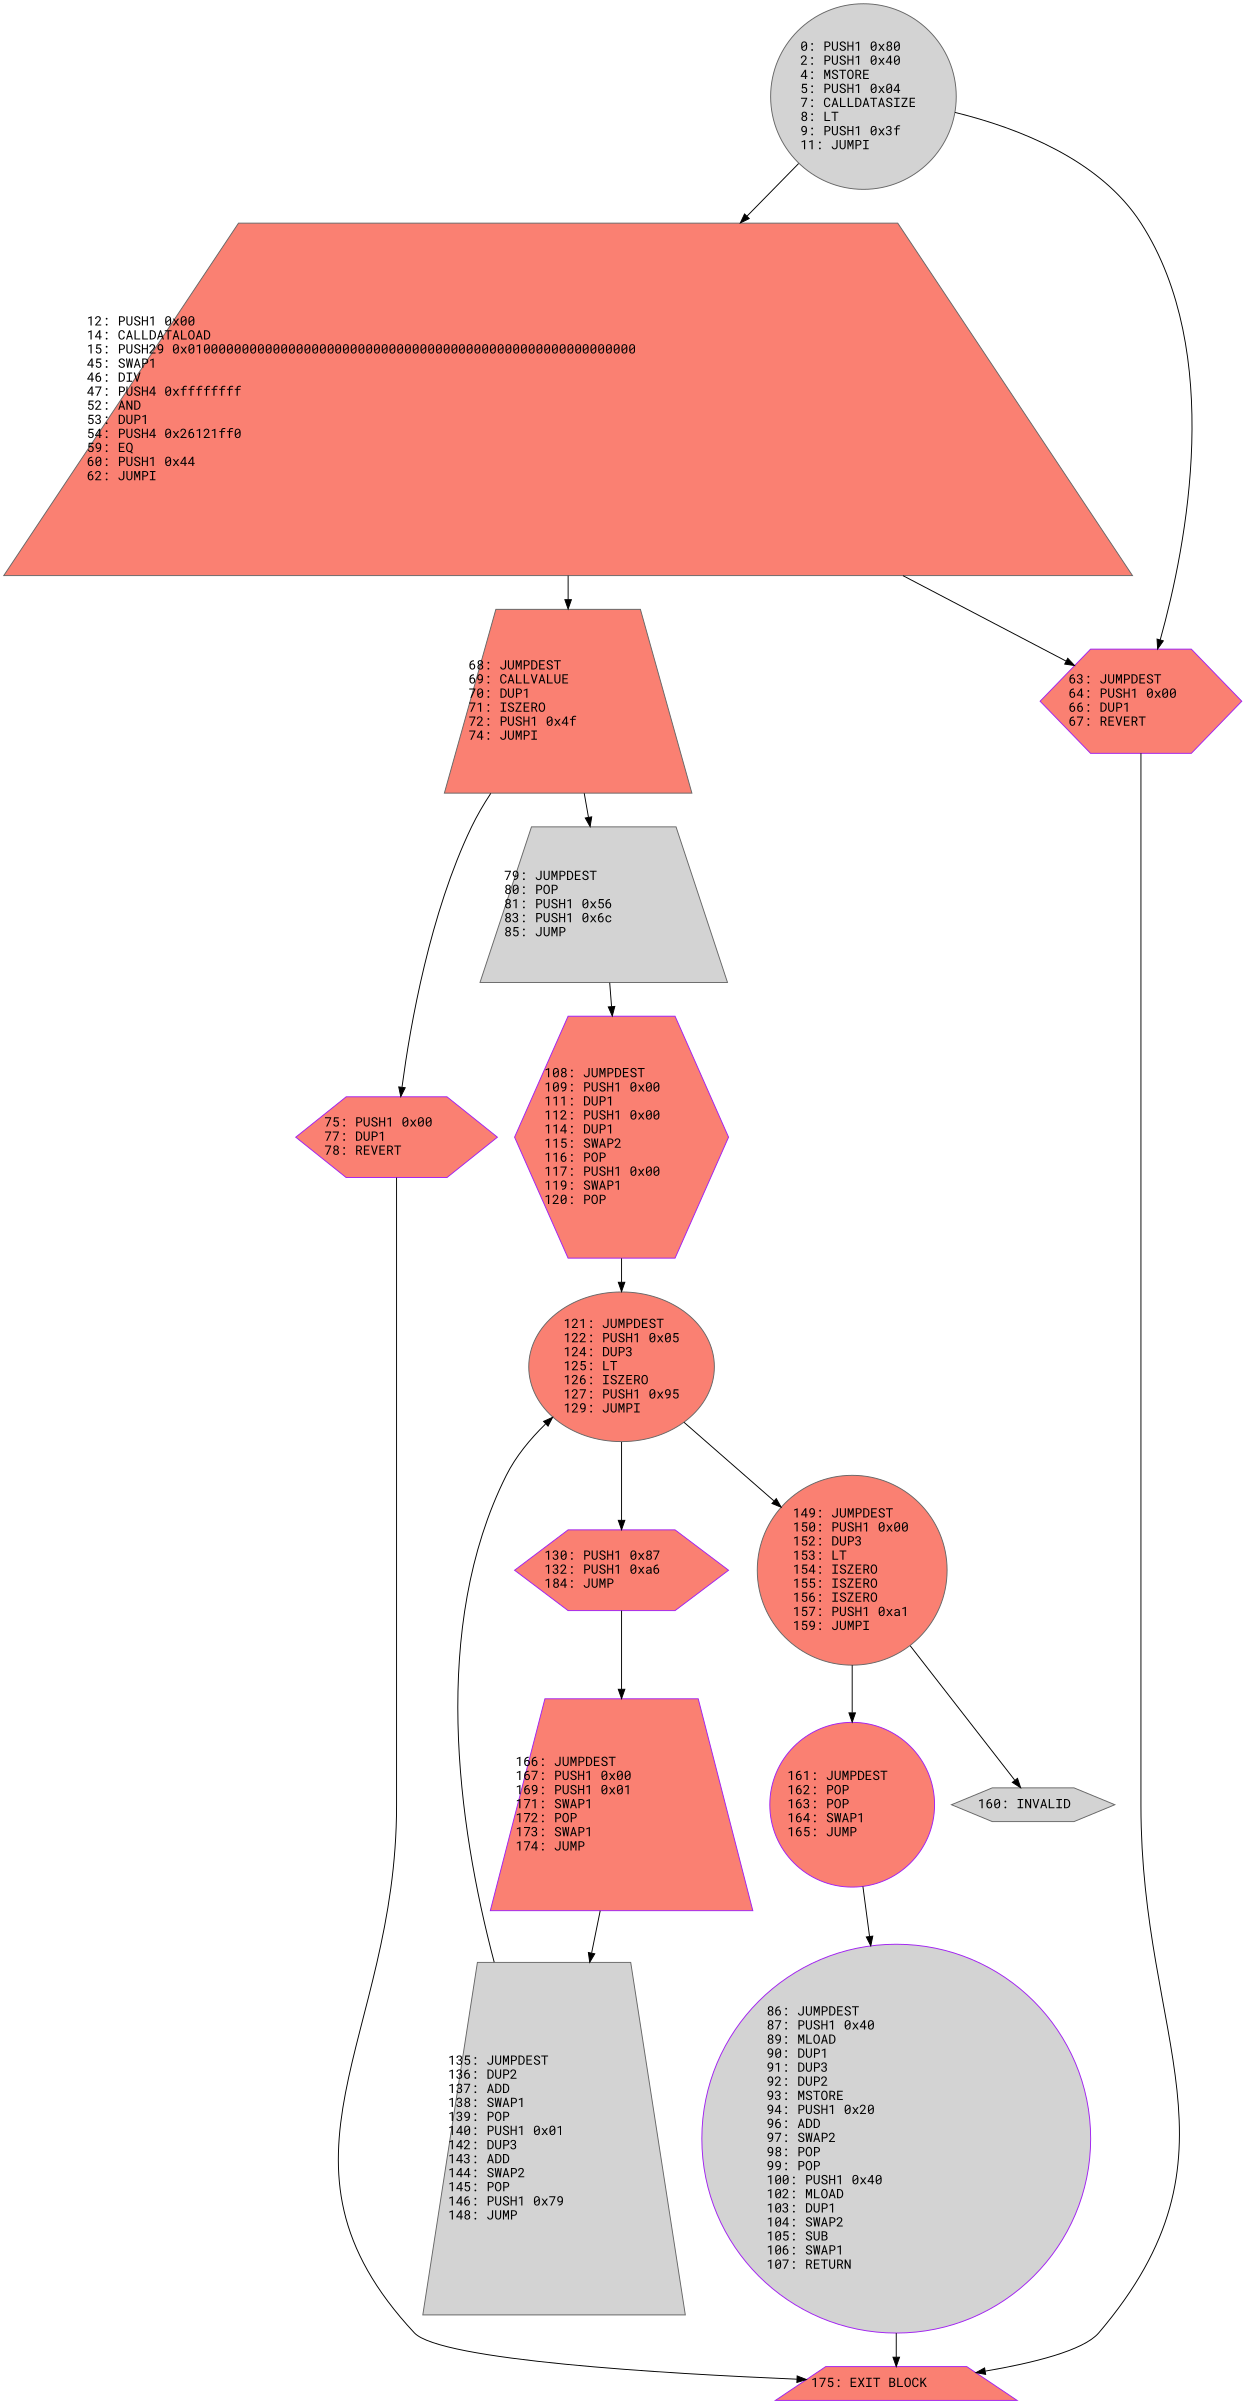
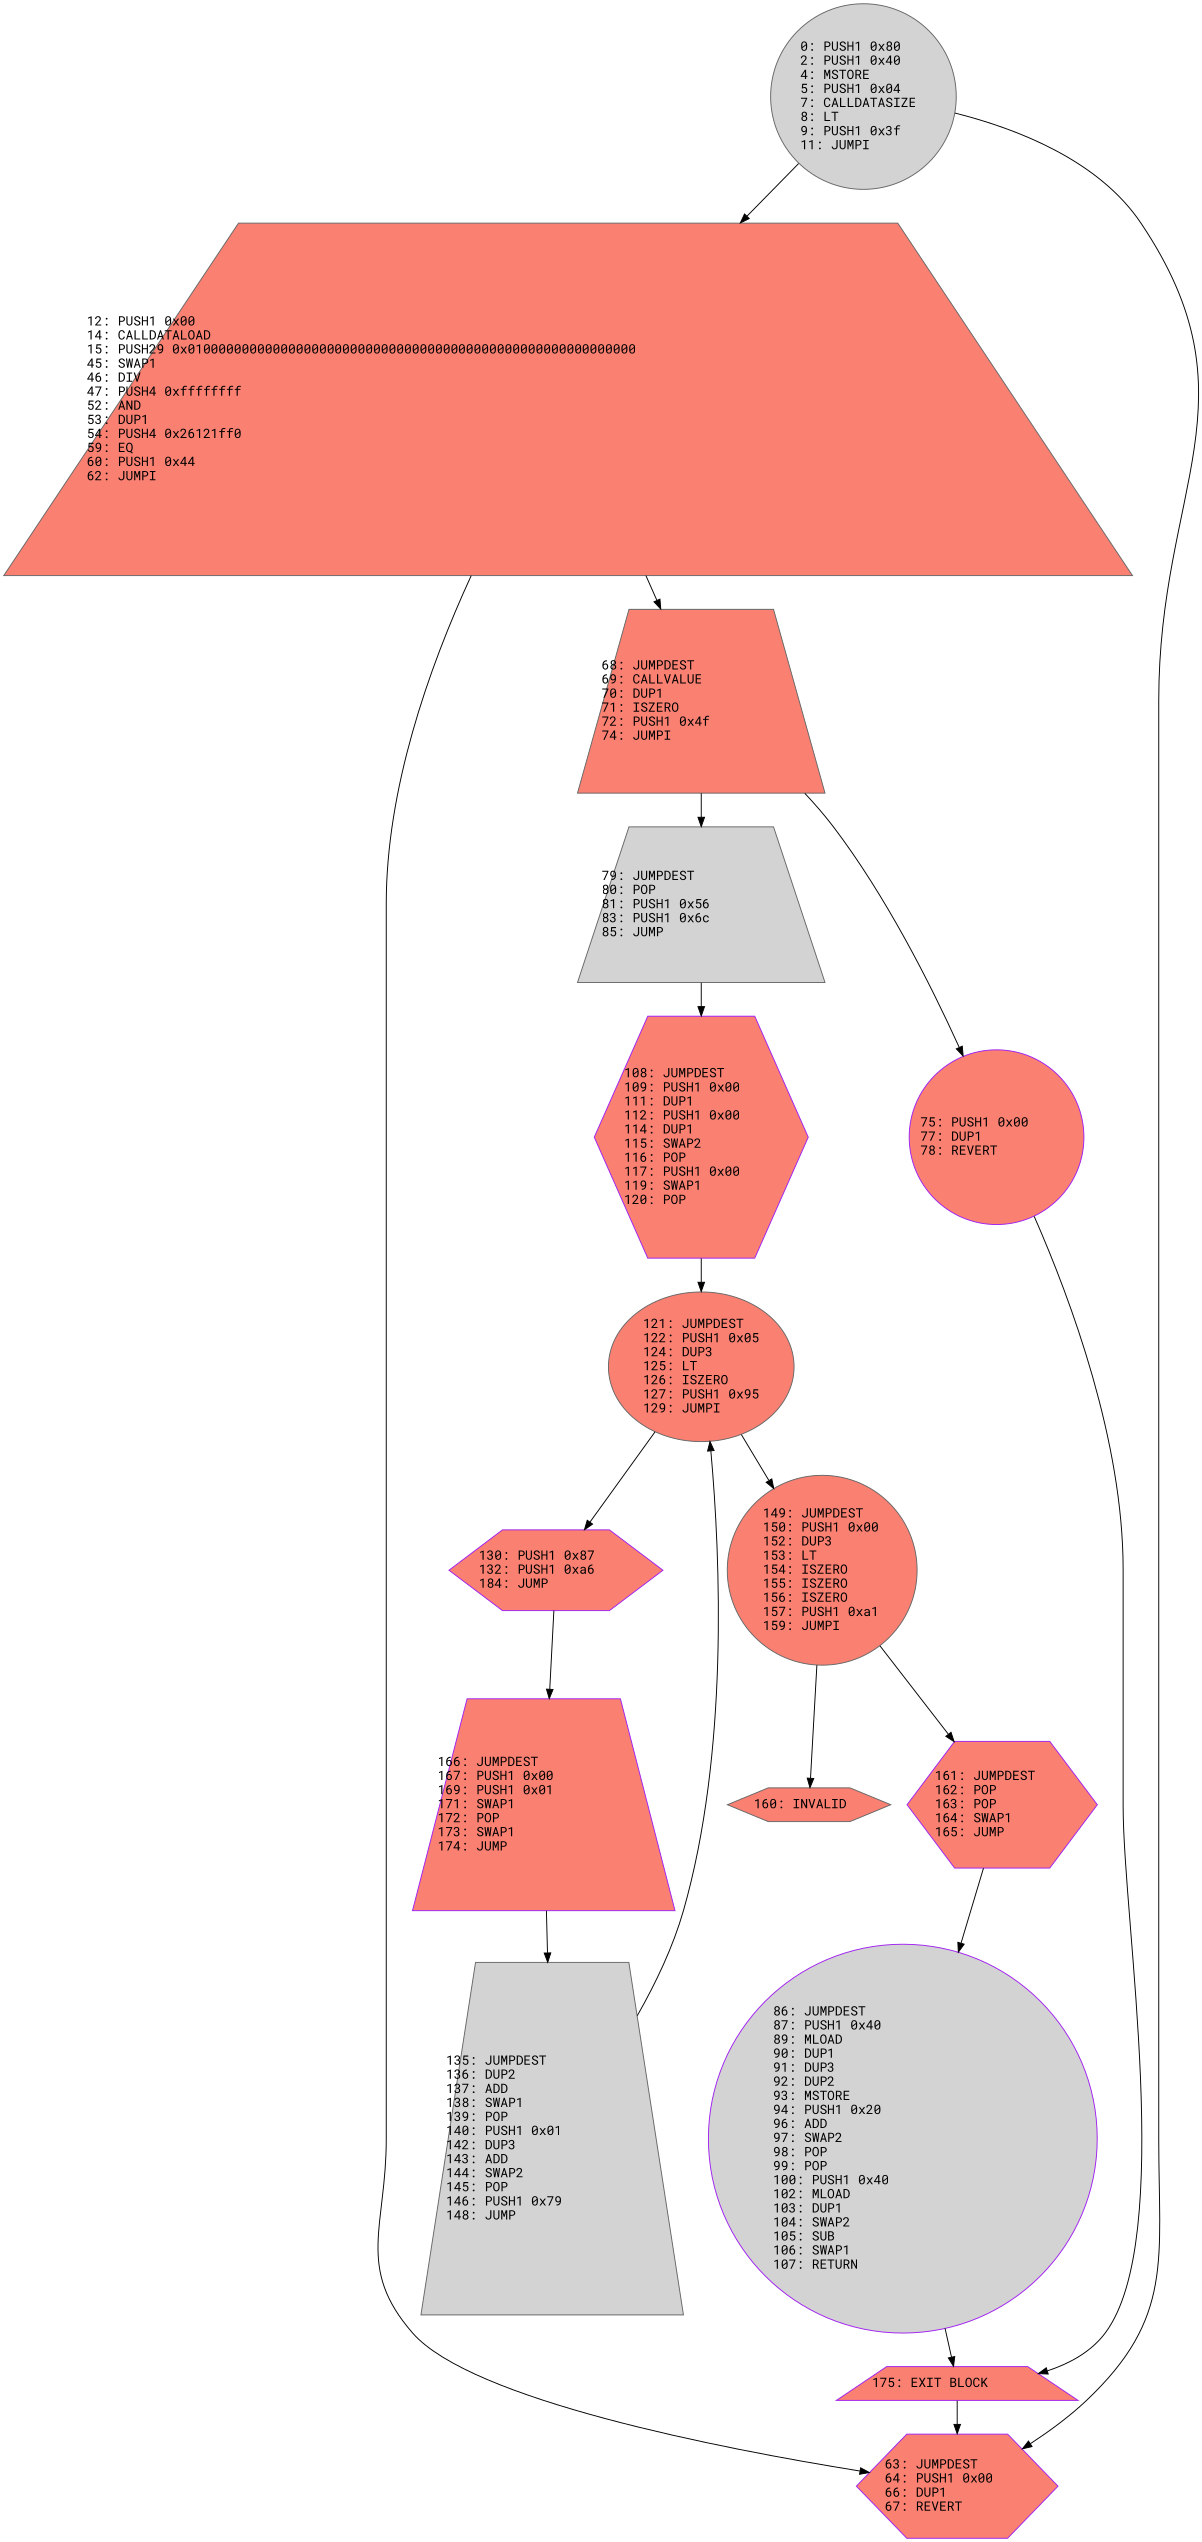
node "75: PUSH1 0x00 77: DUP1 78: REVERT": shape hexagon -> circle
edge "63: JUMPDEST 64: PUSH1 0x00 66: DUP1 67: REVERT" -> "175: EXIT BLOCK": reversed
node "161: JUMPDEST 162: POP 163: POP 164: SWAP1 165: JUMP": shape circle -> hexagon
node "160: INVALID": fillcolor lightgrey -> salmon
